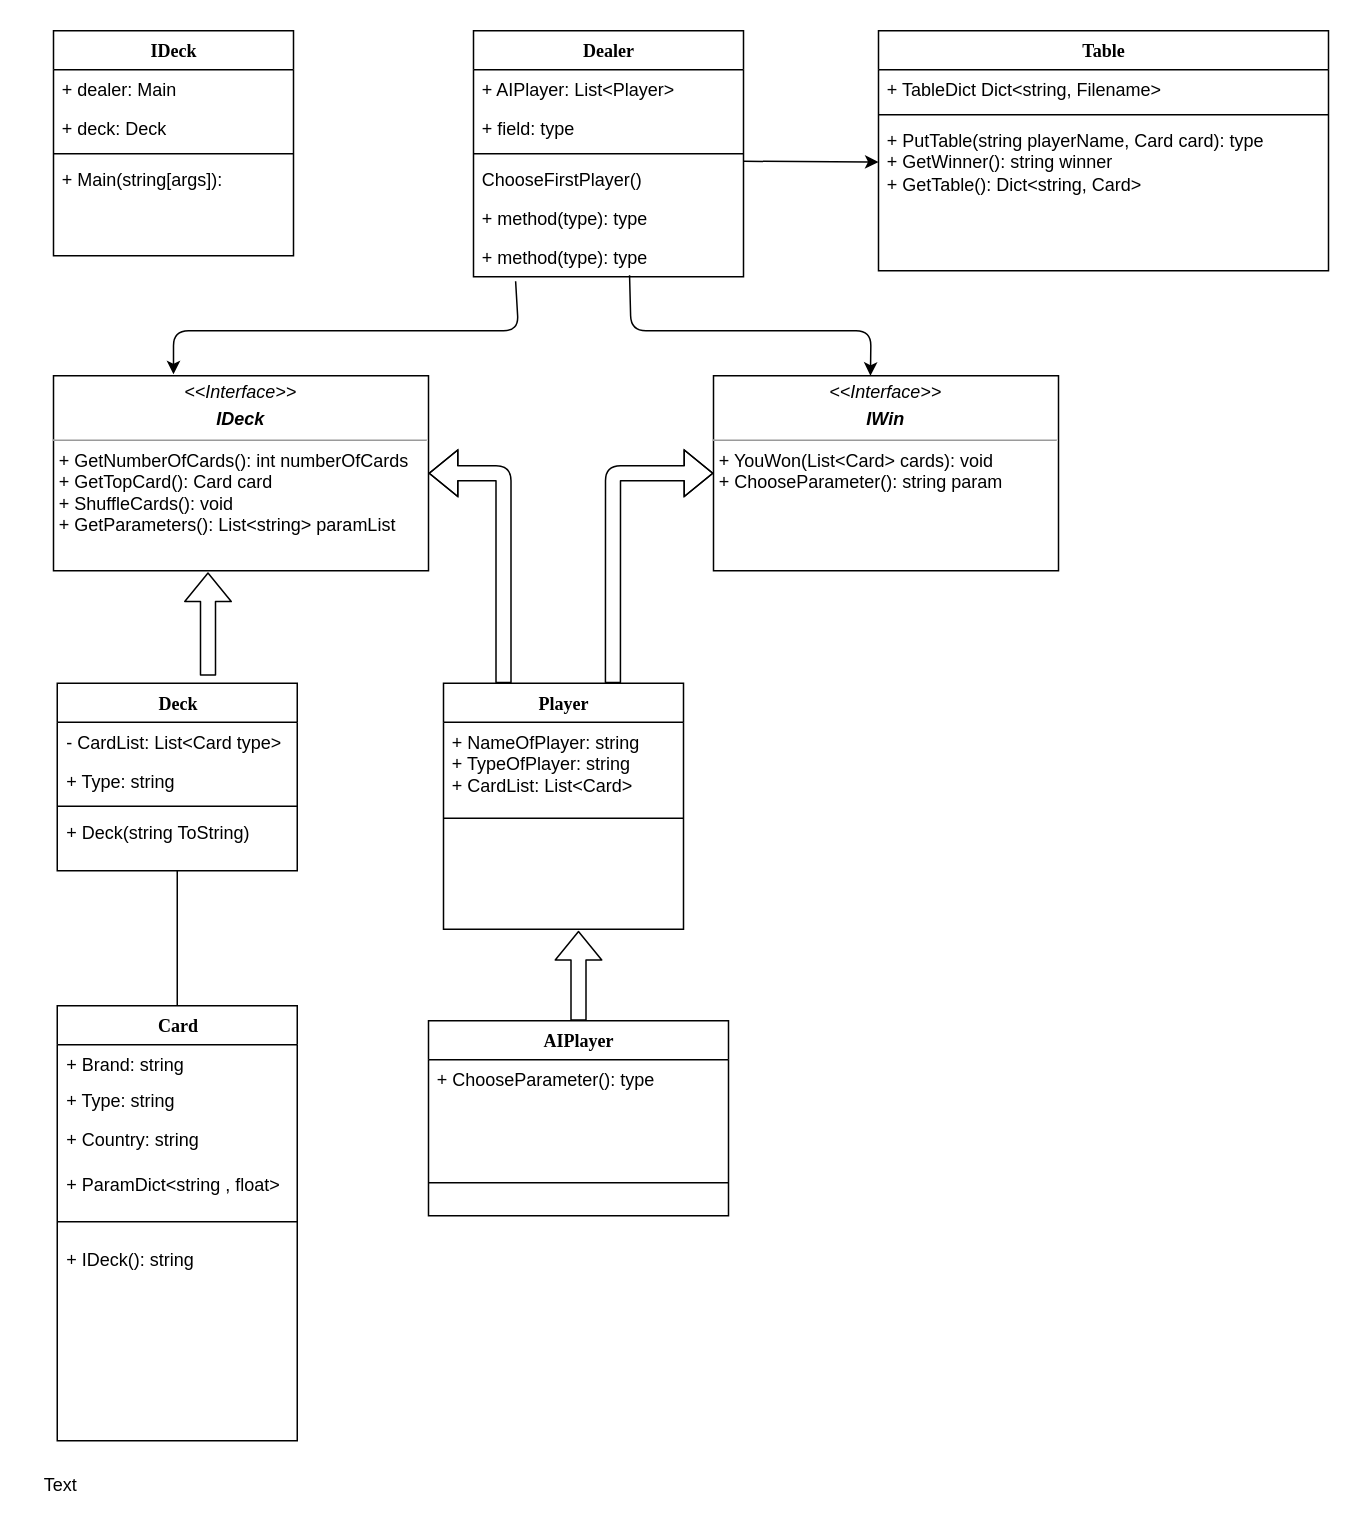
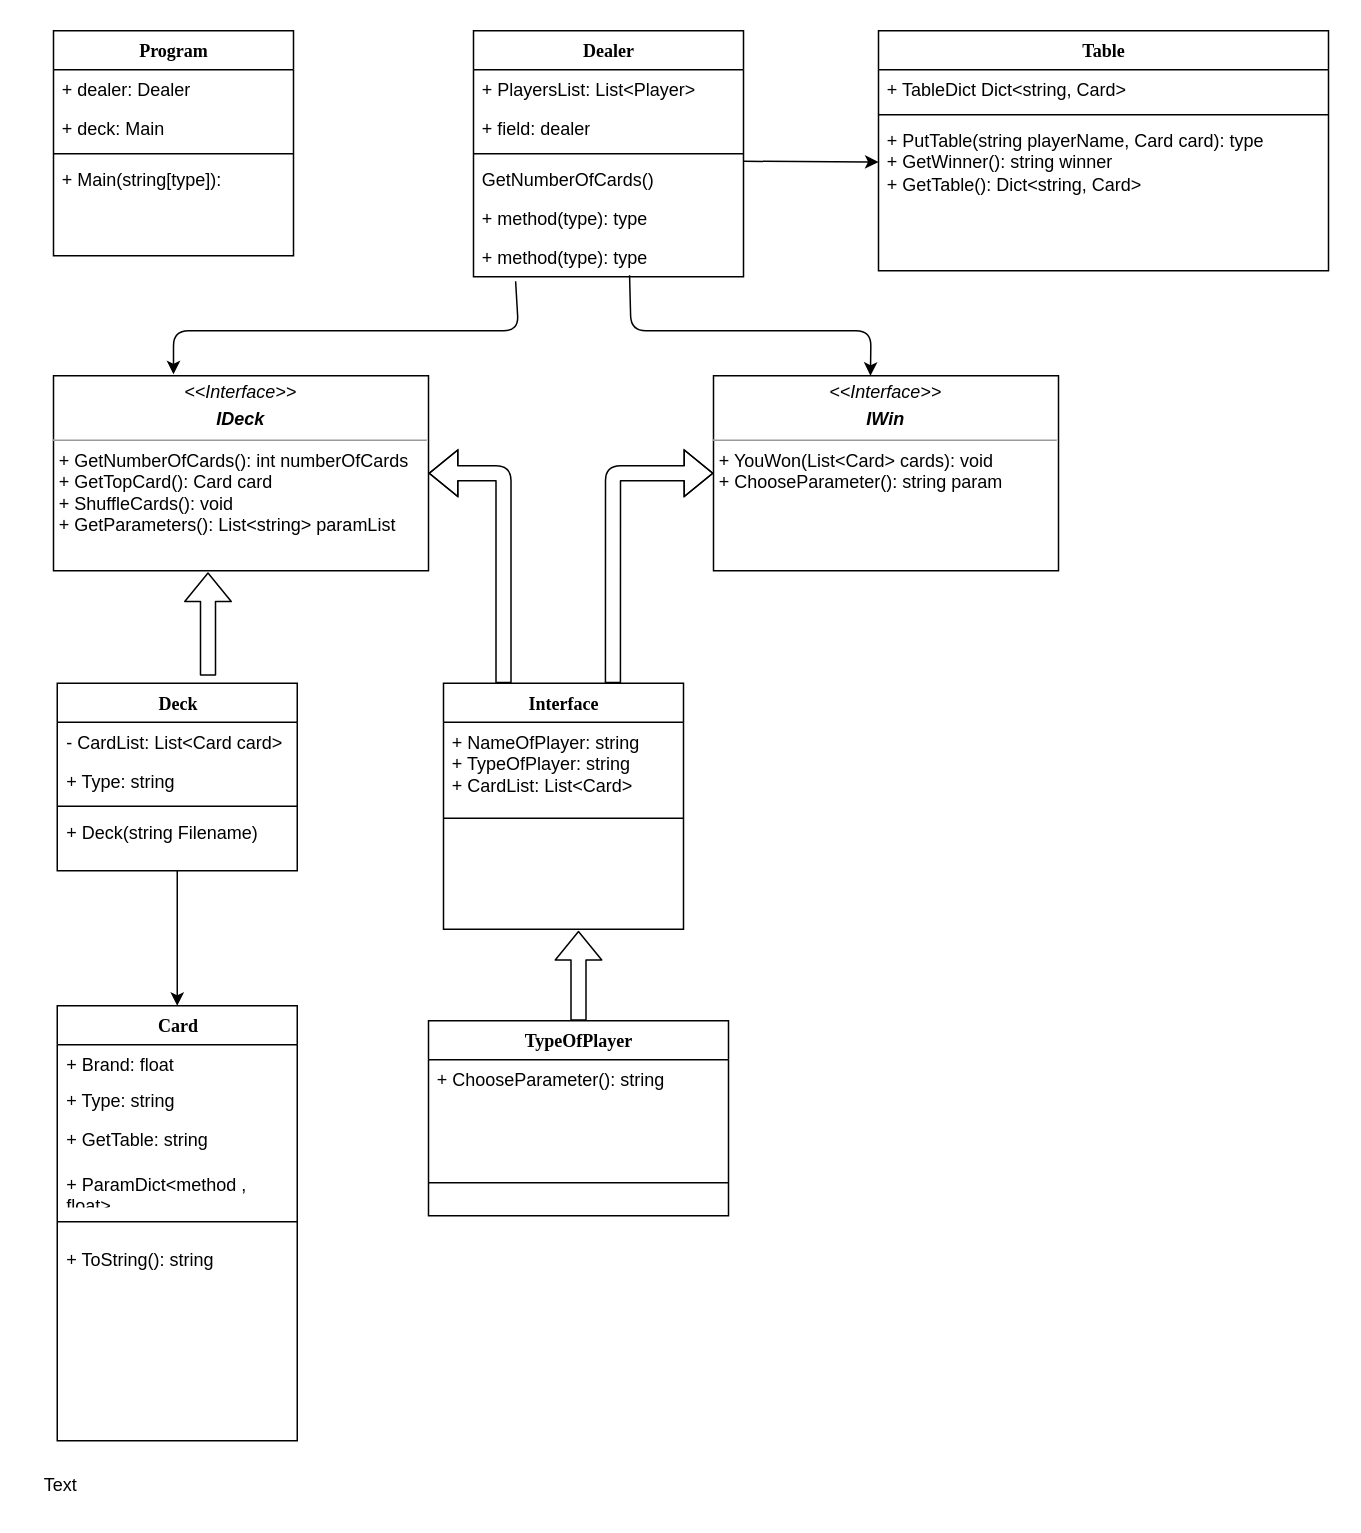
node "IDeck": label "IDeck" -> "Program"
node "+ dealer: Main": label "+ dealer: Main" -> "+ dealer: Dealer"
node "+ AIPlayer: List<Player>": label "+ AIPlayer: List<Player>" -> "+ PlayersList: List<Player>"
node "+ TableDict Dict<string, Filename>": label "+ TableDict Dict<string, Filename>" -> "+ TableDict Dict<string, Card>"
node "+ deck: Deck": label "+ deck: Deck" -> "+ deck: Main"
node "+ field: type": label "+ field: type" -> "+ field: dealer"
node "+ Main(string[args]):": label "+ Main(string[args]):" -> "+ Main(string[type]):"
node "ChooseFirstPlayer()": label "ChooseFirstPlayer()" -> "GetNumberOfCards()"
node "Player": label "Player" -> "Interface"
node "- CardList: List<Card type>": label "- CardList: List<Card type>" -> "- CardList: List<Card card>"
node "+ Deck(string ToString)": label "+ Deck(string ToString)" -> "+ Deck(string Filename)"
edge "Deck" -- "Card": arrowhead none -> classic
node "AIPlayer": label "AIPlayer" -> "TypeOfPlayer"
node "+ Brand: string": label "+ Brand: string" -> "+ Brand: float"
node "+ ChooseParameter(): type": label "+ ChooseParameter(): type" -> "+ ChooseParameter(): string"
node "+ Country: string": label "+ Country: string" -> "+ GetTable: string"
node "+ ParamDict<string , float>": label "+ ParamDict<string , float>" -> "+ ParamDict<method , float>"
node "+ IDeck(): string": label "+ IDeck(): string" -> "+ ToString(): string"
